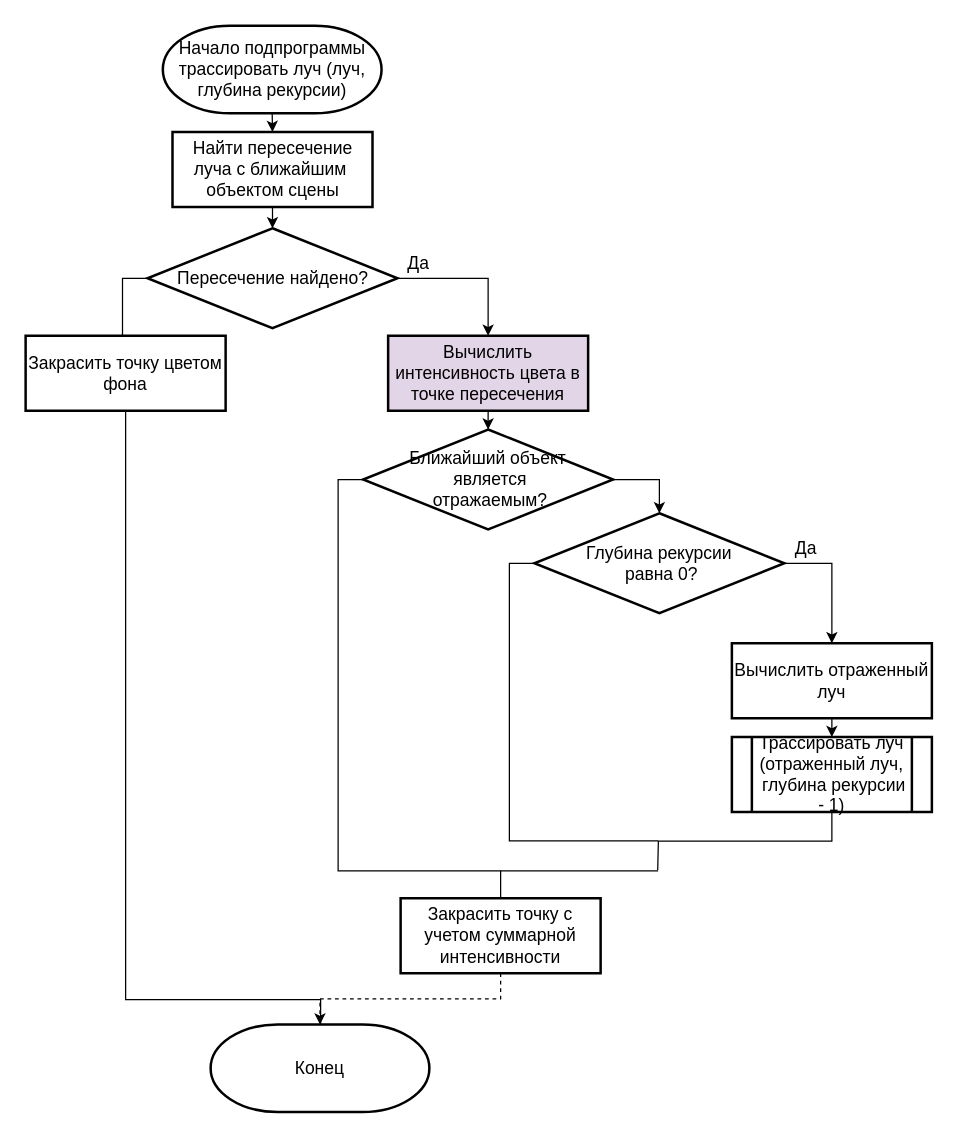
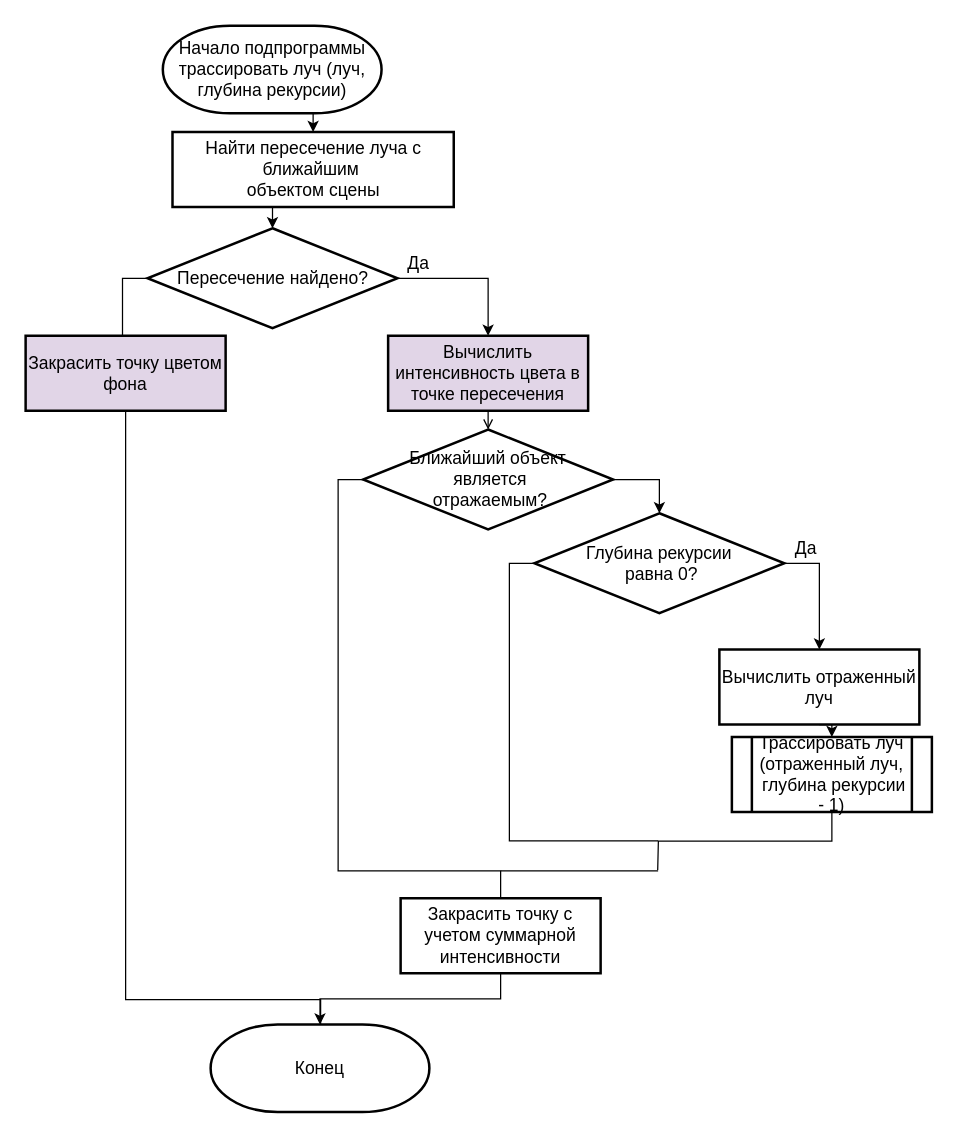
node "Найти пересечение луча с ближайшим объектом сцены": size 200x75 -> 281x75
node "Закрасить точку цветом фона": fillcolor #ffffff -> #e1d5e7
edge "Вычислить интенсивность цвета в точке пересечения" -> "Ближайший объект является отражаемым?": arrowhead classic -> open
node "Вычислить отраженный луч": moved (832, 681) -> (819, 687)
edge "Закрасить точку с учетом суммарной интенсивности" -> "Конец": style dashed -> solid
